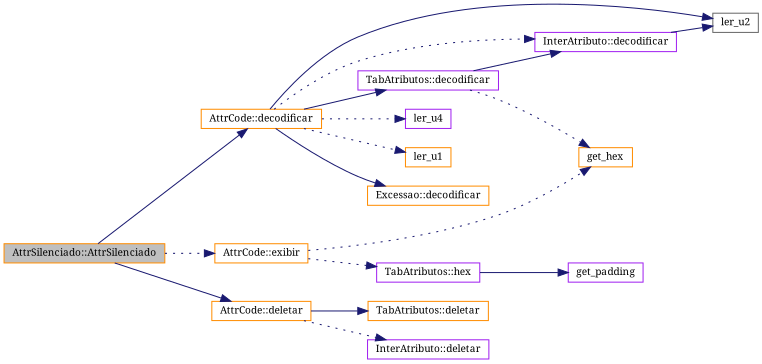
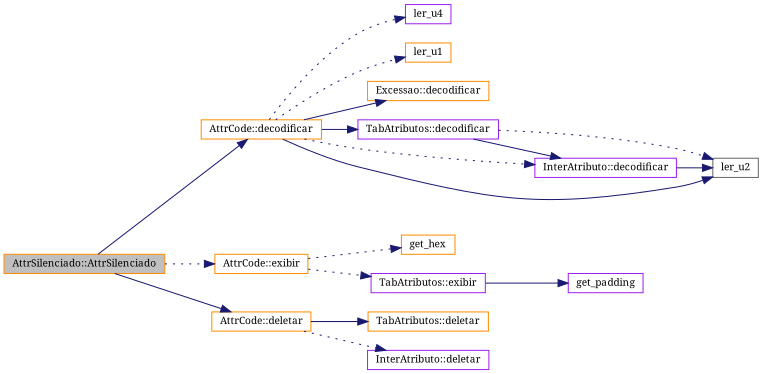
edge "TabAtributos::decodificar" -> "get_hex": now "TabAtributos::decodificar" -> "ler_u2"
node "TabAtributos::hex": label "TabAtributos::hex" -> "TabAtributos::exibir"
